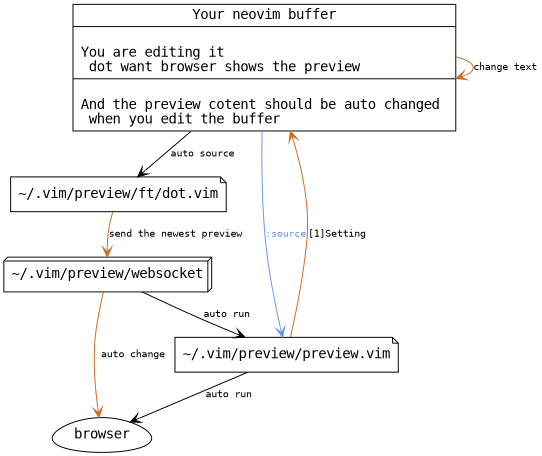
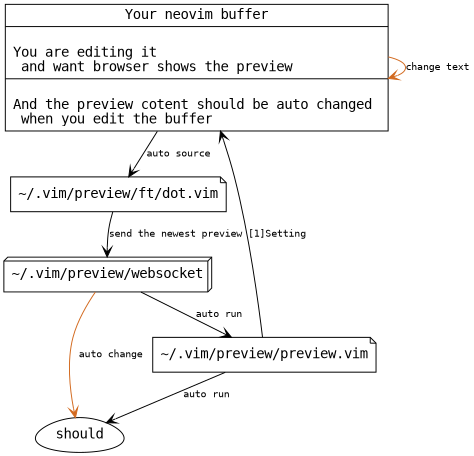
node "Your neovim buffer": text "dot want browser shows the preview" -> "and want browser shows the preview"
edge "~/.vim/preview/ft/dot.vim" -> "~/.vim/preview/websocket": color chocolate -> black
edge "Your neovim buffer" -> "~/.vim/preview/preview.vim": removed, label ":source"
edge "~/.vim/preview/preview.vim" -> "Your neovim buffer": color chocolate -> black
node "browser": label "browser" -> "should"
